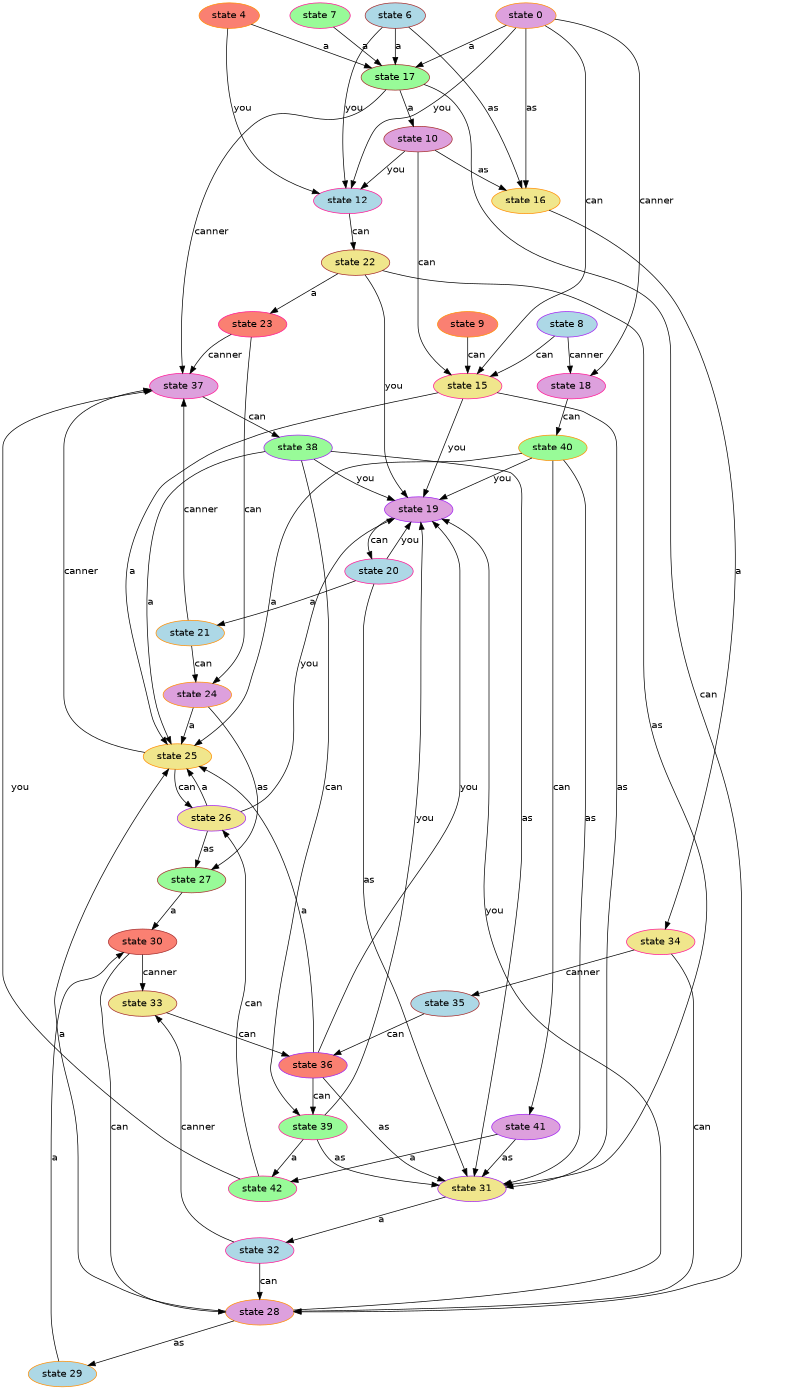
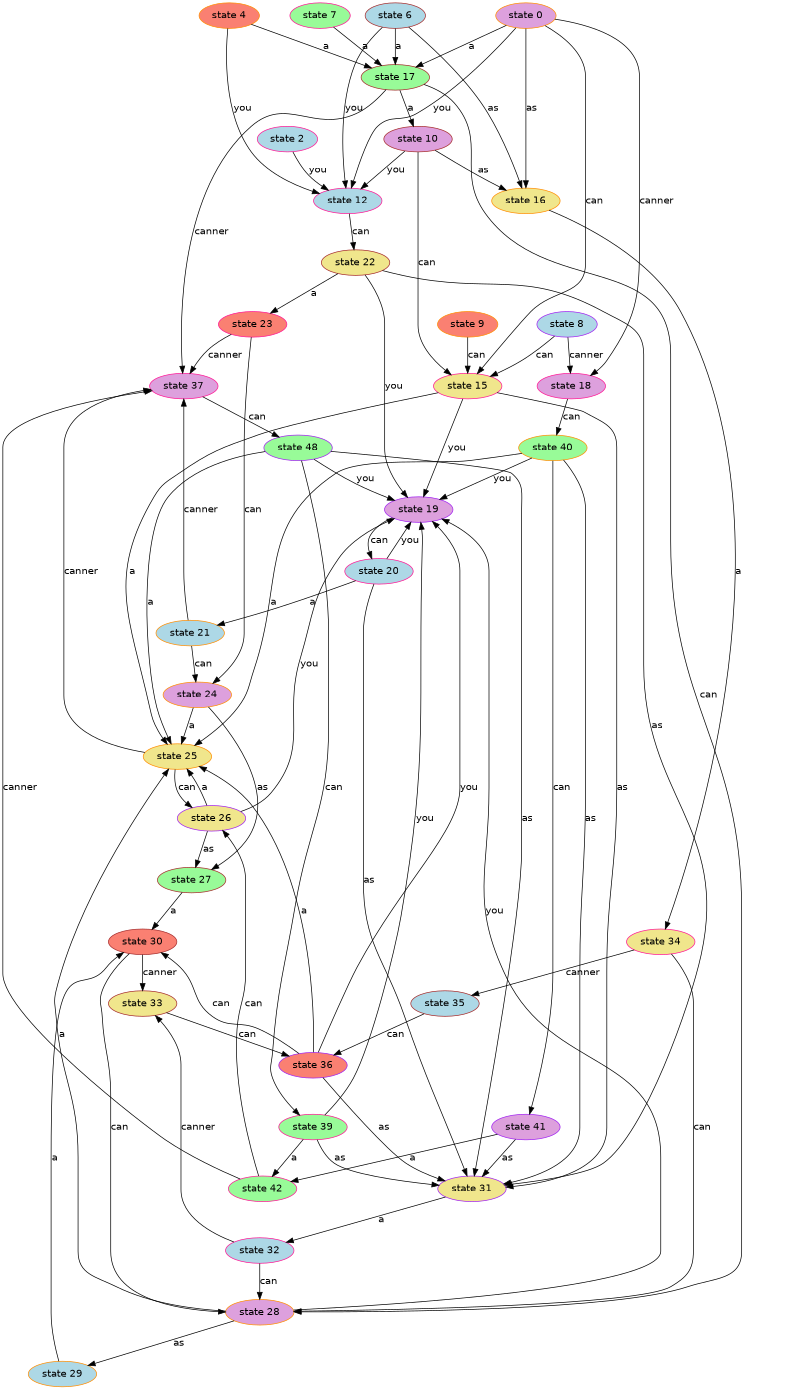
node "state 2": added
node "state 38": label "state 38" -> "state 48"
edge "state 42" -> "state 37": label "you" -> "canner"
edge "state 36" -> "state 39": now "state 36" -> "state 30"
